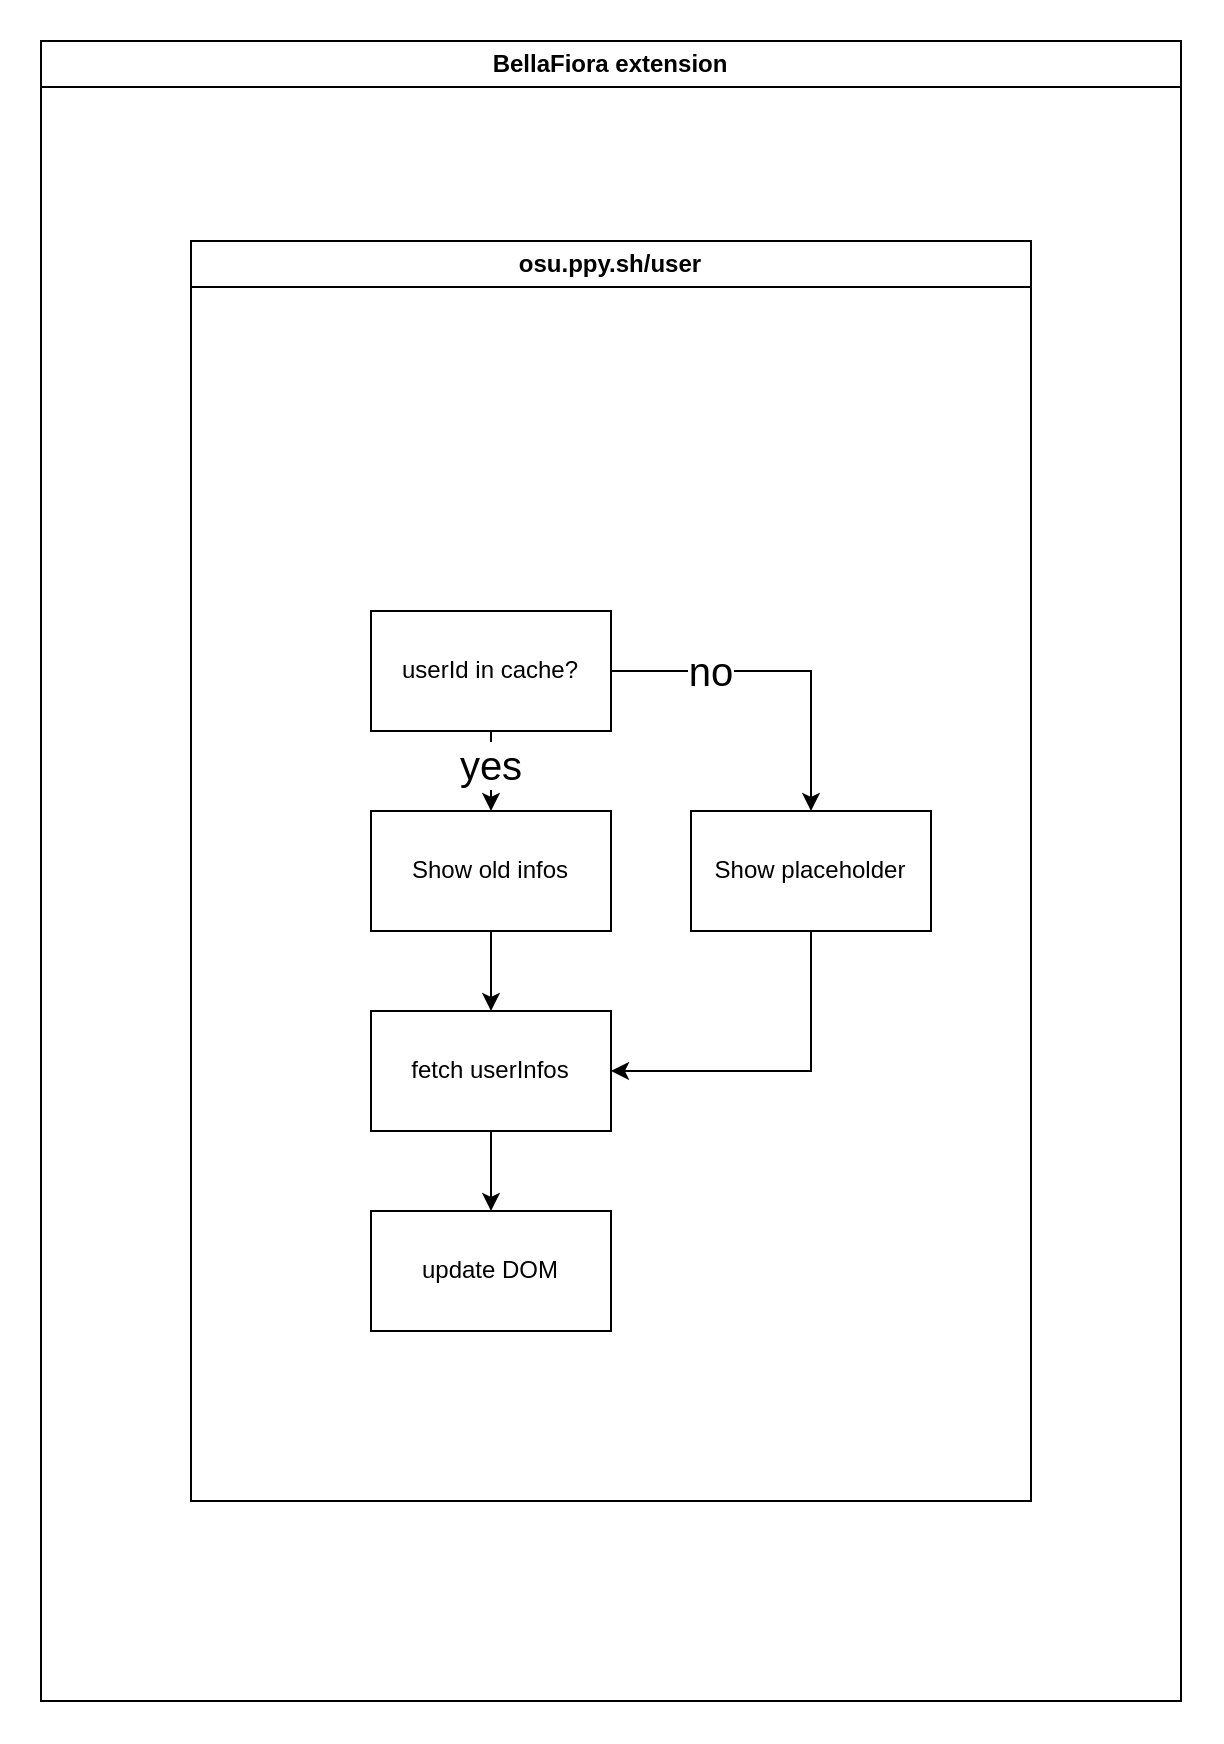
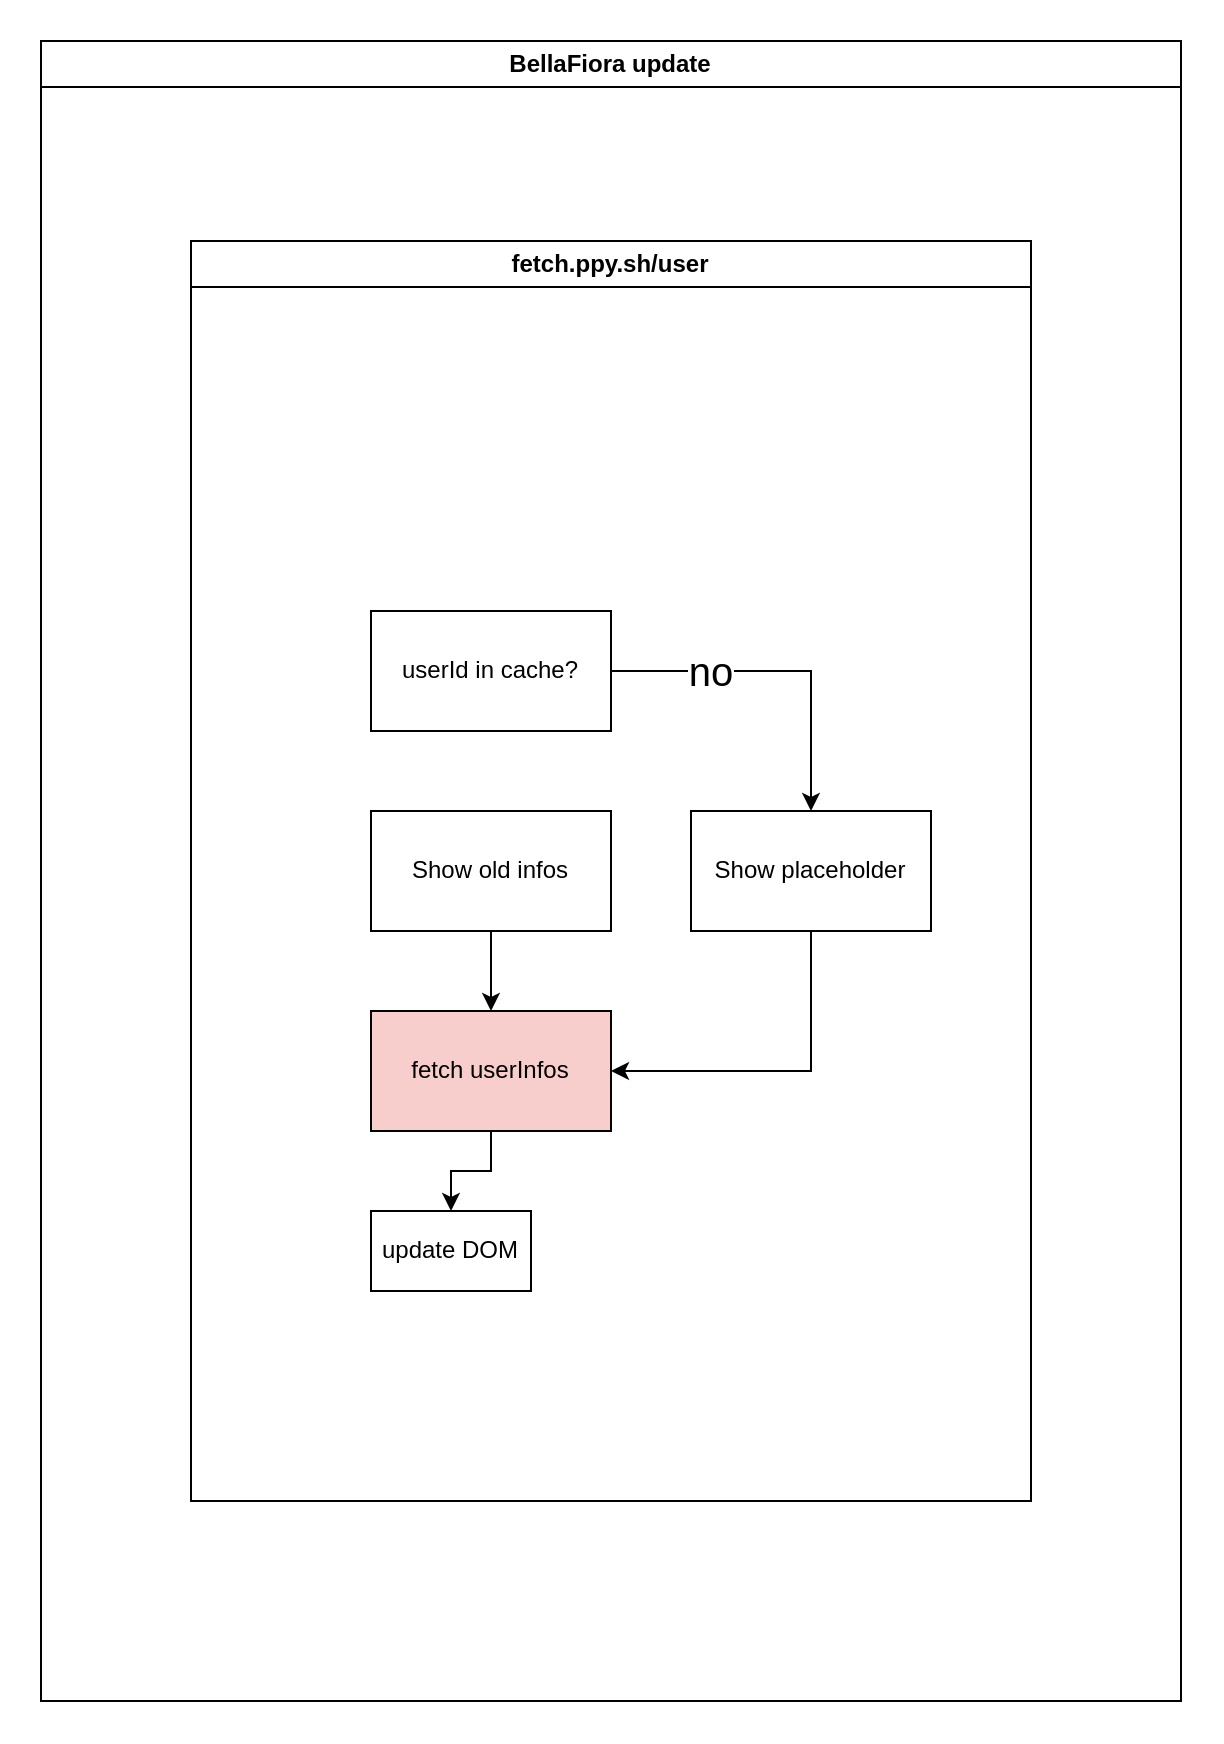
node "BellaFiora extension": label "BellaFiora extension" -> "BellaFiora update"
node "osu.ppy.sh/user": label "osu.ppy.sh/user" -> "fetch.ppy.sh/user"
edge "userId in cache?" -> "Show old infos": removed, label "yes"
node "fetch userInfos": fillcolor #ffffff -> #f8cecc
node "update DOM": size 240x120 -> 160x80
